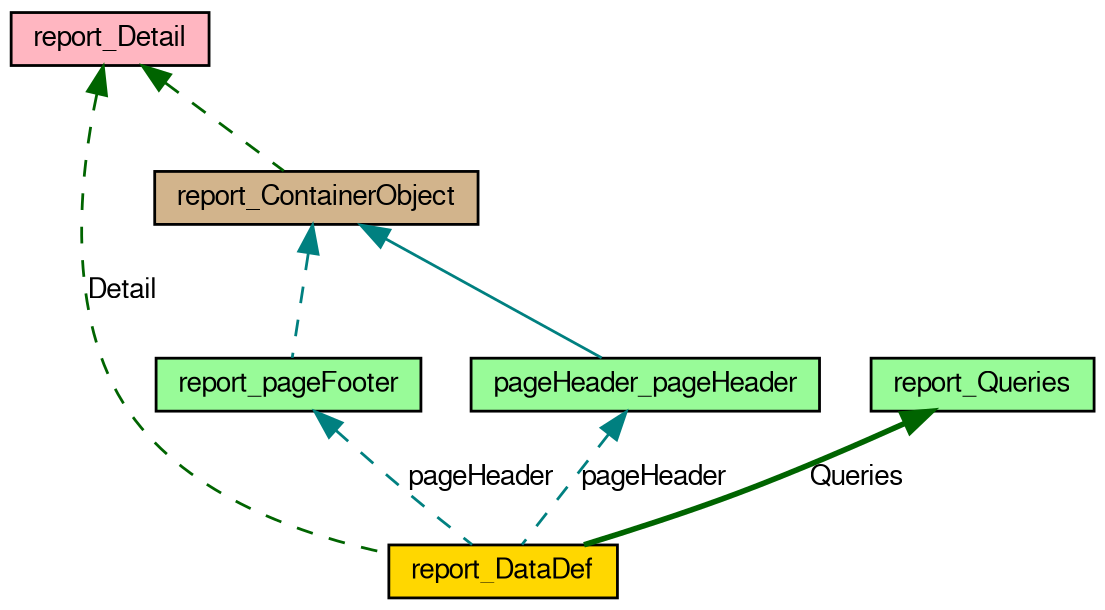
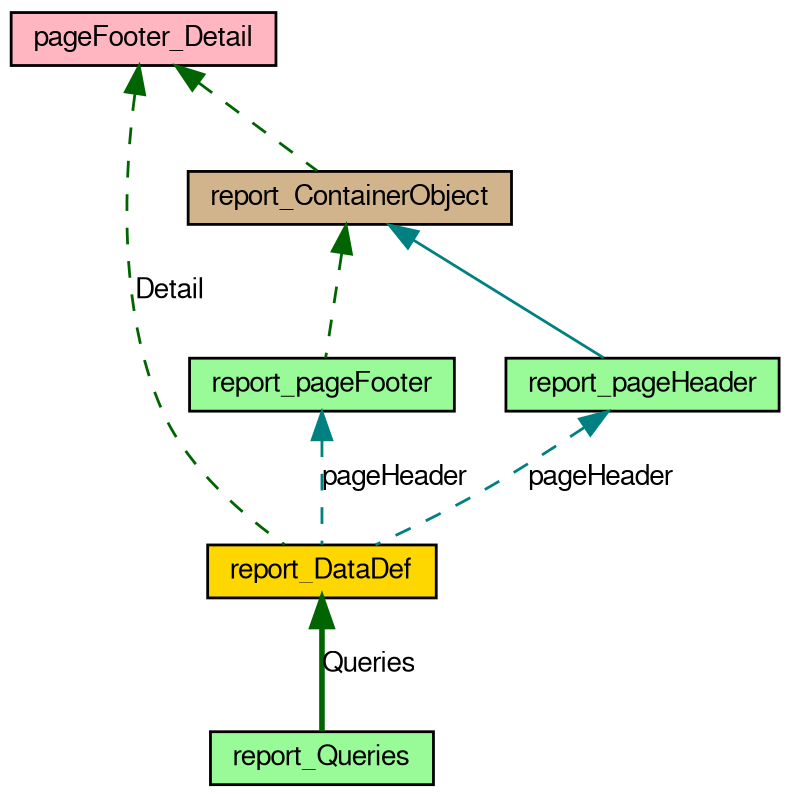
node "report_Detail": label "report_Detail" -> "pageFooter_Detail"
edge "report_pageFooter" -> "report_ContainerObject": color teal -> darkgreen
node "pageHeader_pageHeader": label "pageHeader_pageHeader" -> "report_pageHeader"
edge "report_DataDef" -> "report_Queries": reversed
